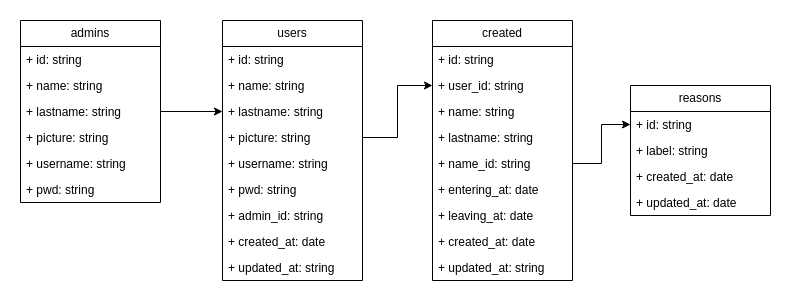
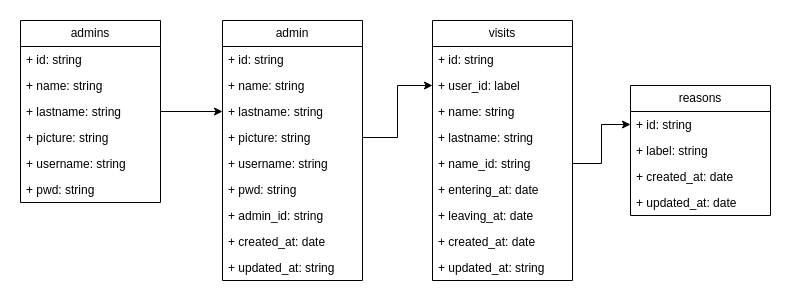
node "users": label "users" -> "admin"
node "created": label "created" -> "visits"
node "+ user_id: string": label "+ user_id: string" -> "+ user_id: label"
